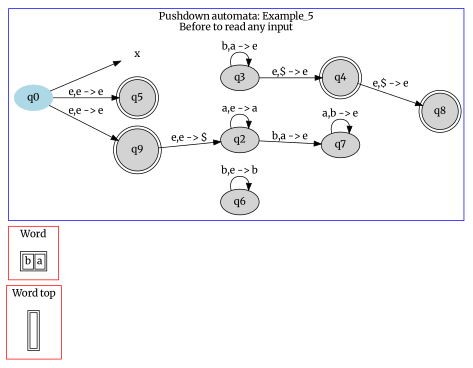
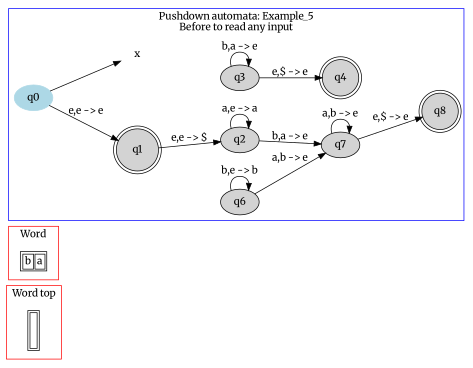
edge "q4" -> "q8": now "q7" -> "q8"
node "q5": removed
node "q9": label "q9" -> "q1"
edge "q6" -> "q7": added, label "a,b -> e"
